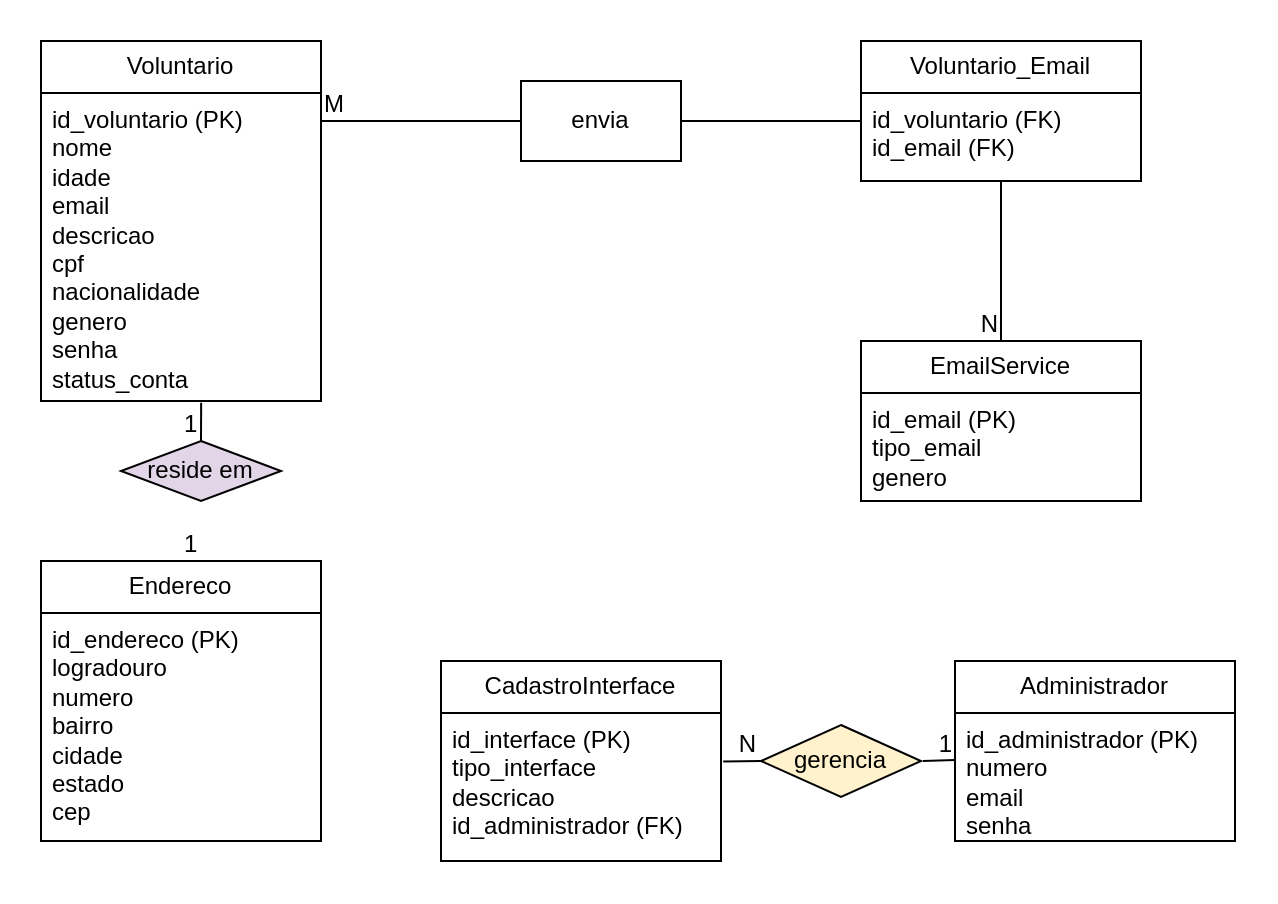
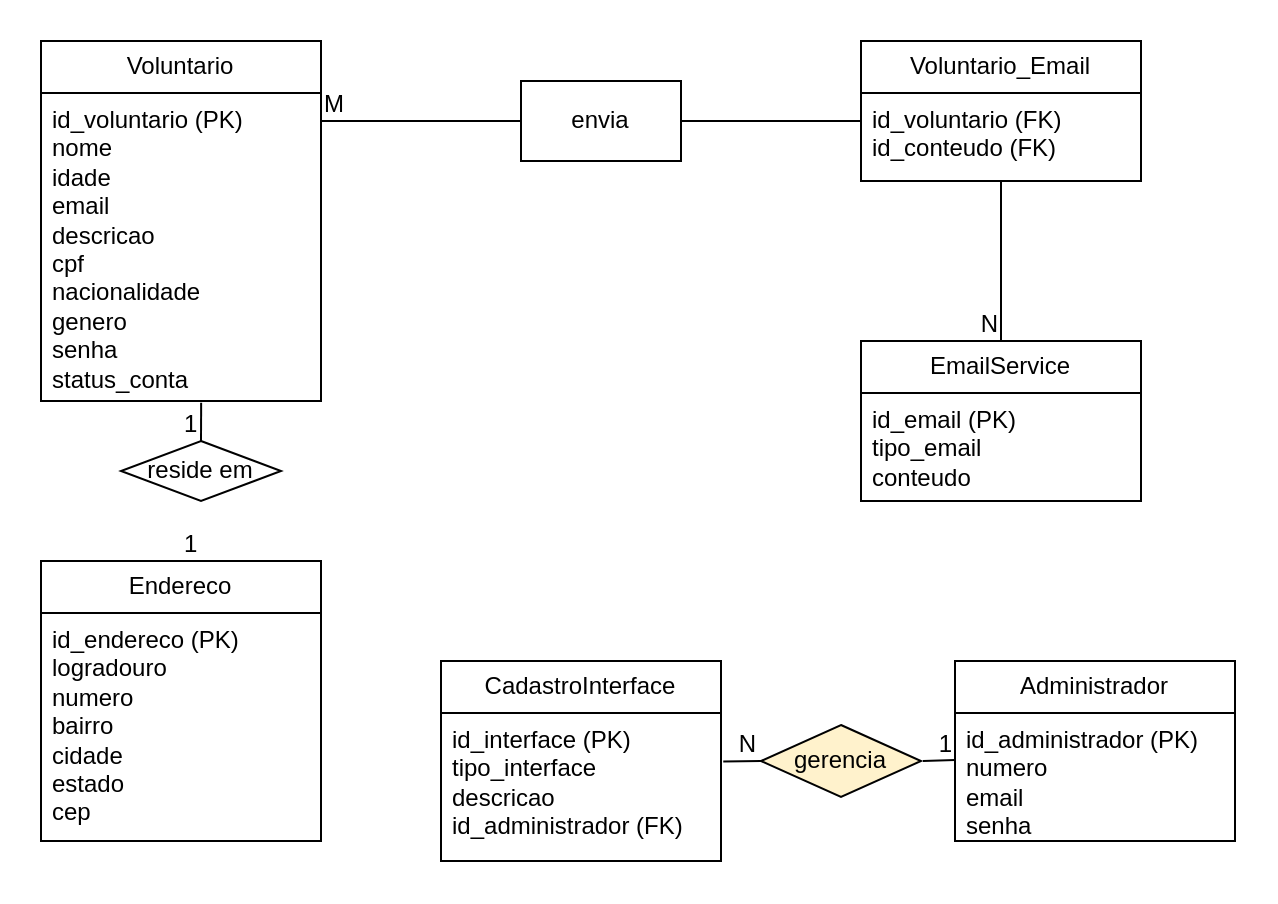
node "id_voluntario (FK) id_email (FK)": label "id_voluntario (FK) id_email (FK)" -> "id_voluntario (FK) id_conteudo (FK)"
node "id_email (PK) tipo_email genero": label "id_email (PK) tipo_email genero" -> "id_email (PK) tipo_email conteudo"
node "reside em": fillcolor #e1d5e7 -> #ffffff
